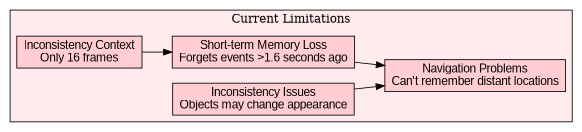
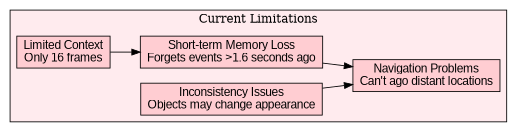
node "Inconsistency Context Only 16 frames": label "Inconsistency Context Only 16 frames" -> "Limited Context Only 16 frames"
node "Navigation Problems Can't remember distant locations": label "Navigation Problems Can't remember distant locations" -> "Navigation Problems Can't ago distant locations"
